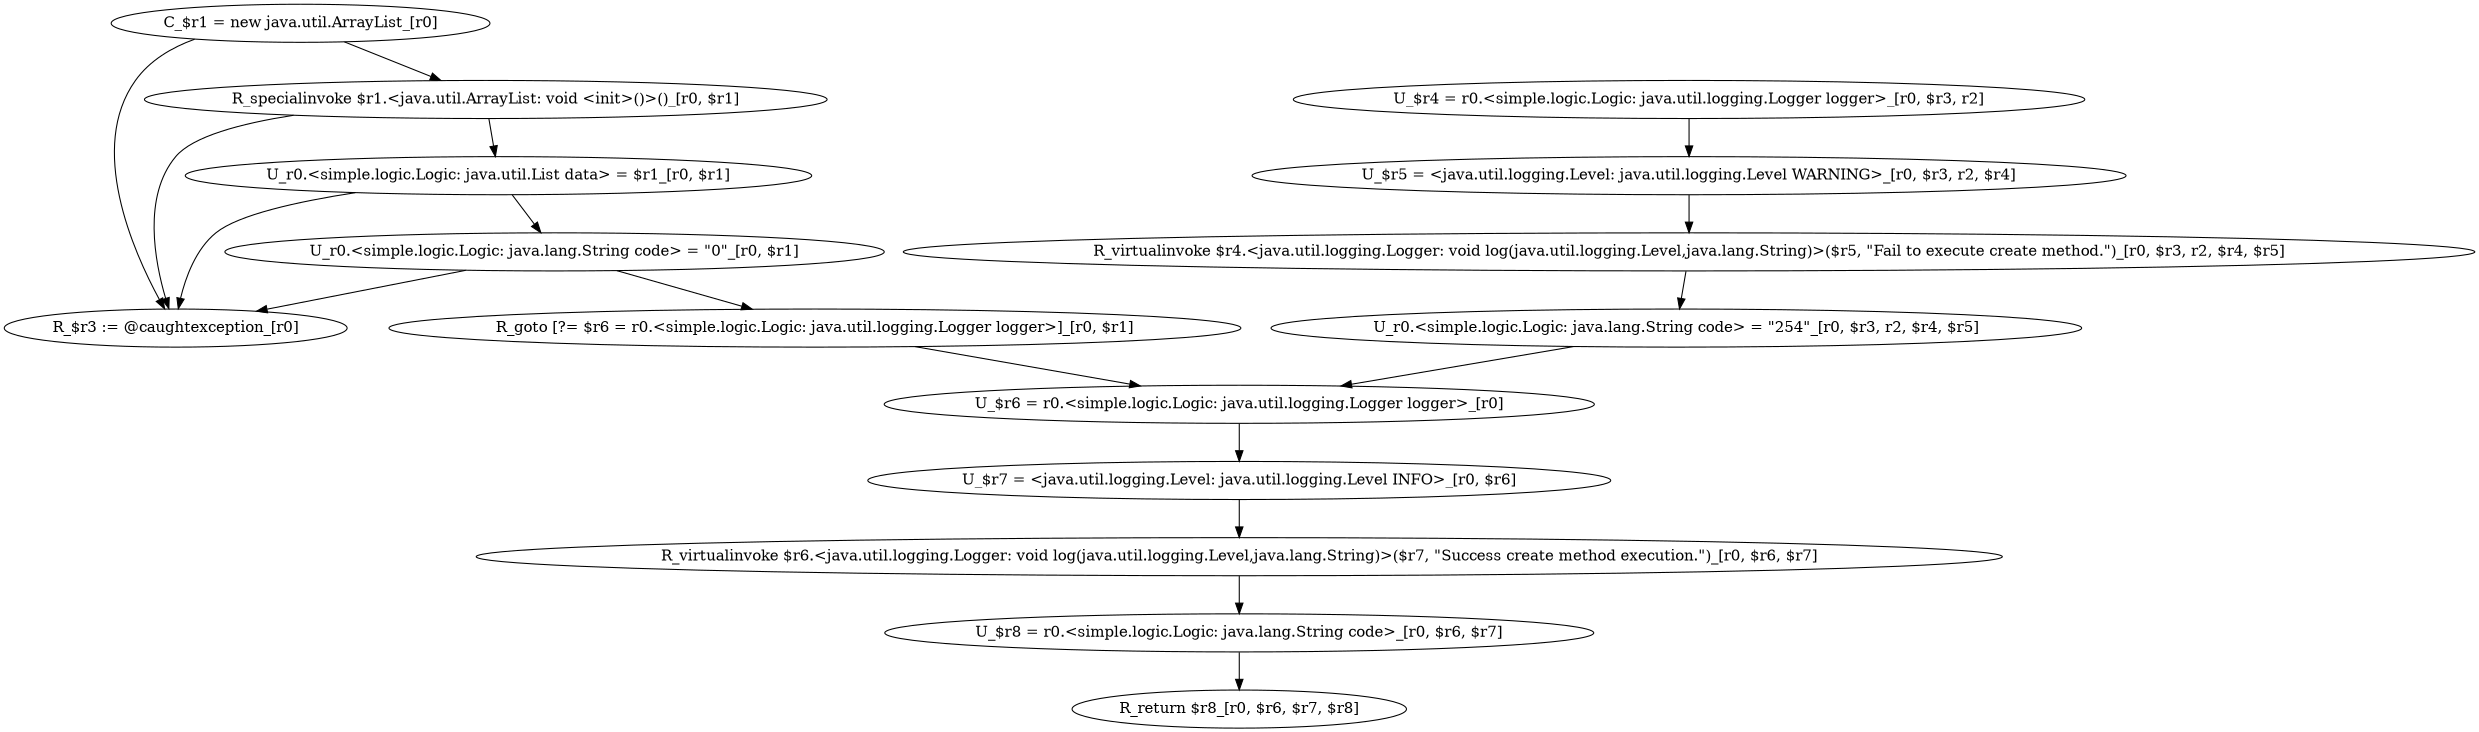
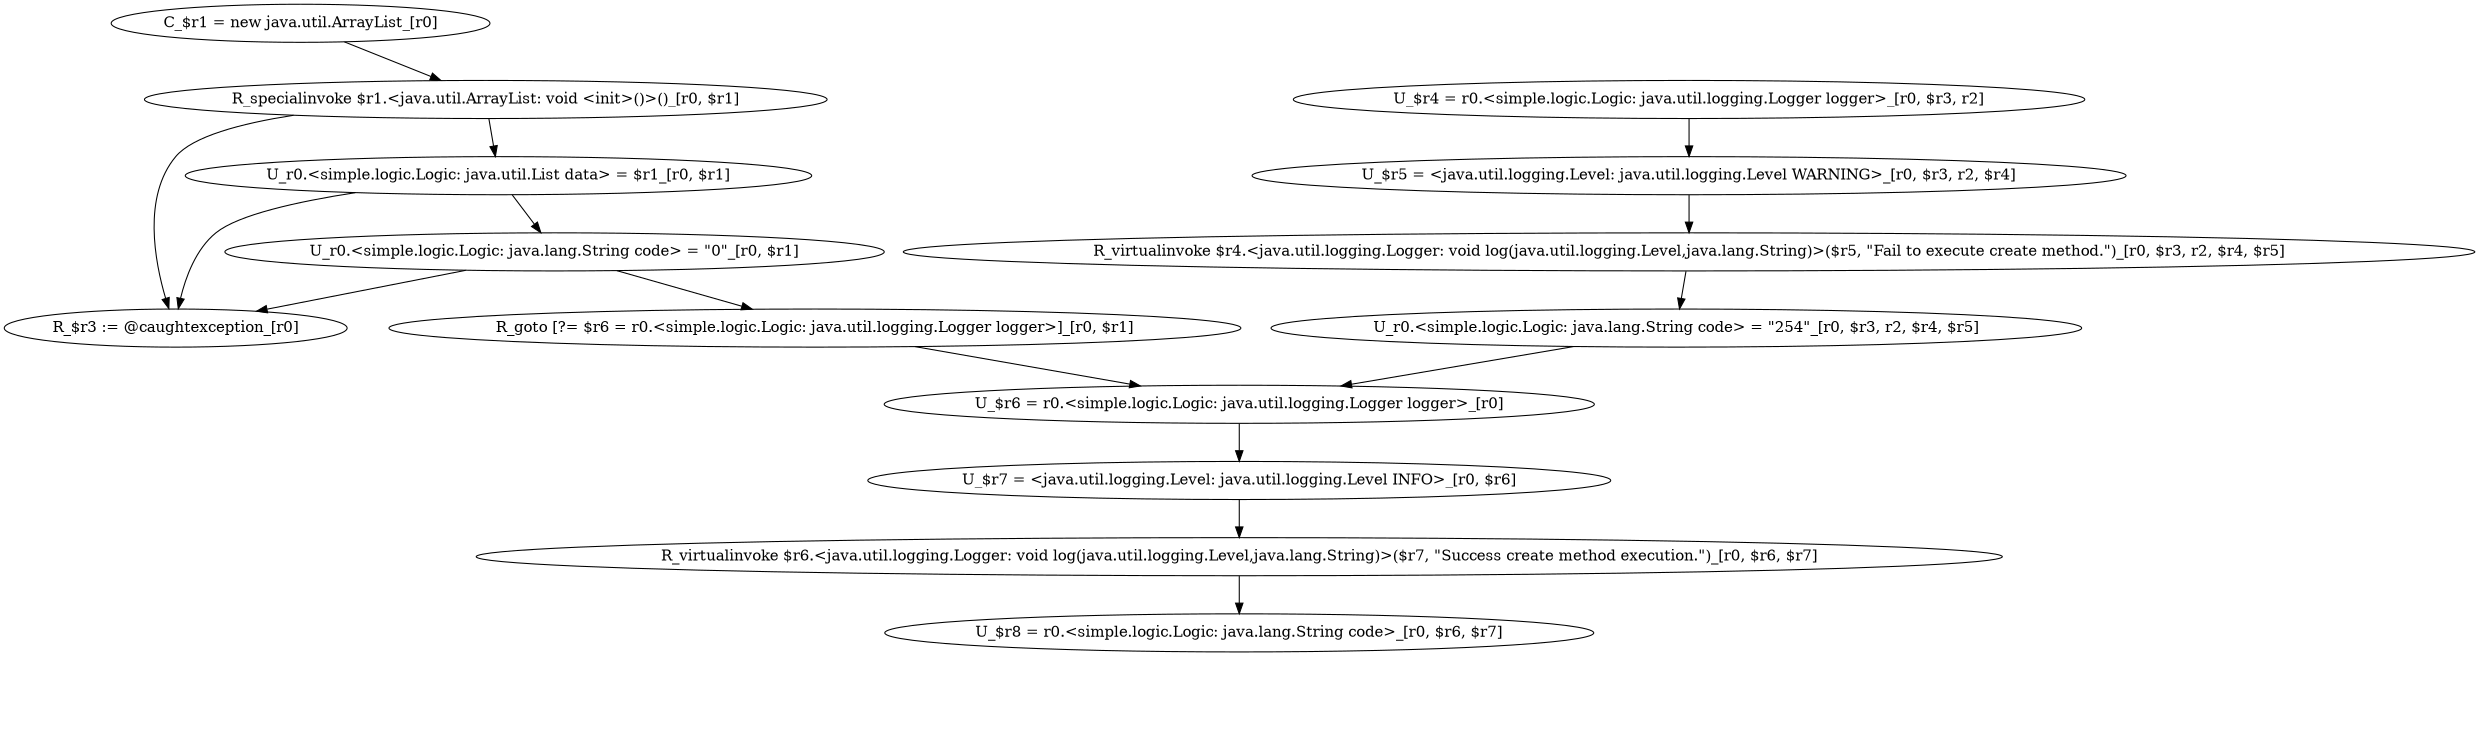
edge "C_$r1 = new java.util.ArrayList_[r0]" -> "R_$r3 := @caughtexception_[r0]": removed
node "R_return $r8_[r0, $r6, $r7, $r8]": removed
